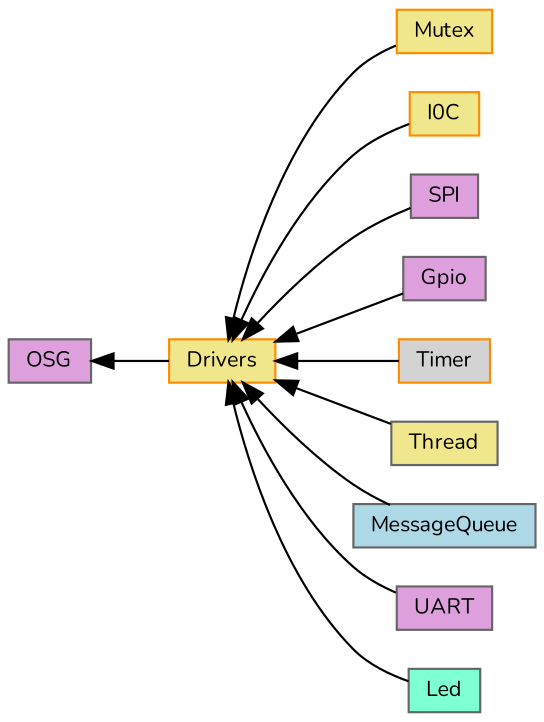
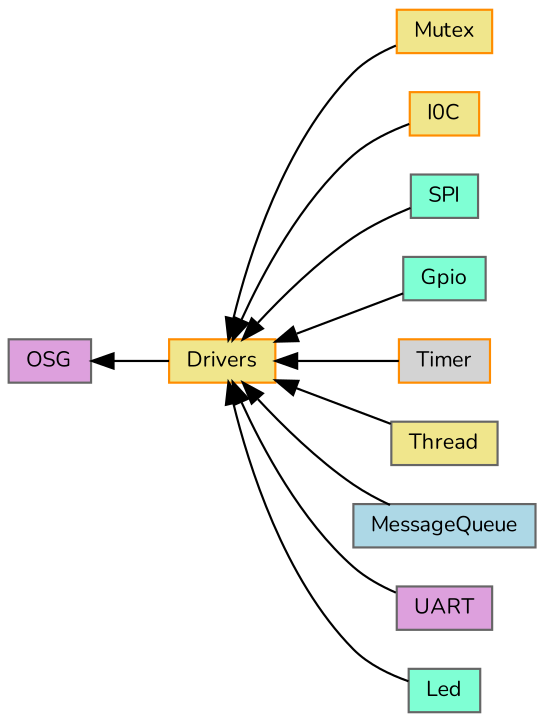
node "SPI": fillcolor plum -> aquamarine
node "Gpio": fillcolor plum -> aquamarine
